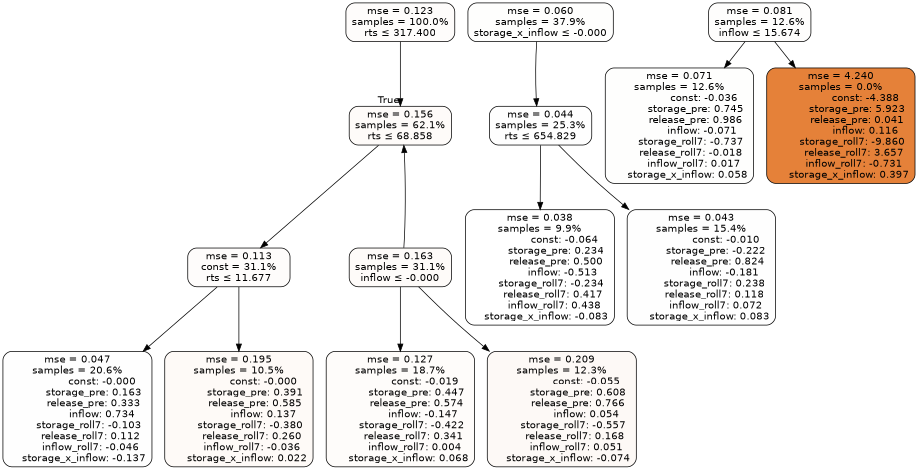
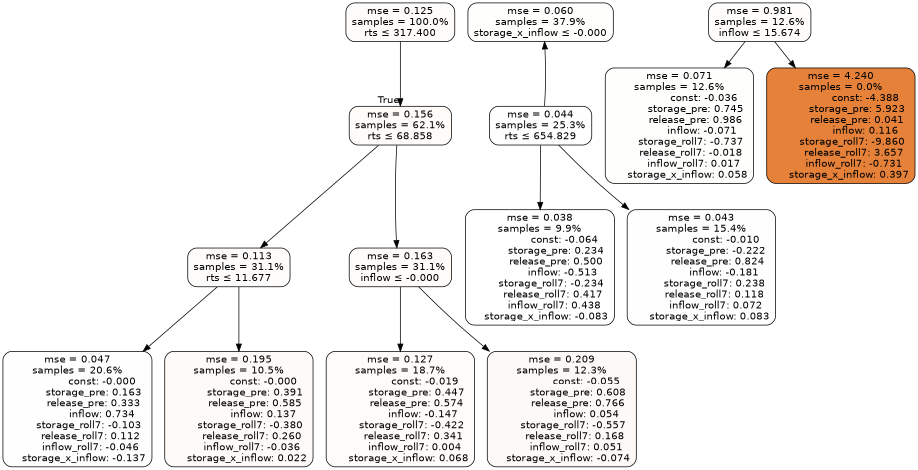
node "mse = 0.123 samples = 100.0% rts ≤ 317.400": label "mse = 0.123 samples = 100.0% rts ≤ 317.400" -> "mse = 0.125 samples = 100.0% rts ≤ 317.400"
node "mse = 0.081 samples = 12.6% inflow ≤ 15.674": label "mse = 0.081 samples = 12.6% inflow ≤ 15.674" -> "mse = 0.981 samples = 12.6% inflow ≤ 15.674"
edge "mse = 0.060 samples = 37.9% storage_x_inflow ≤ -0.000" -> "mse = 0.044 samples = 25.3% rts ≤ 654.829": reversed
edge "mse = 0.163 samples = 31.1% inflow ≤ -0.000" -> "mse = 0.156 samples = 62.1% rts ≤ 68.858": reversed
node "mse = 0.113 const = 31.1% rts ≤ 11.677": label "mse = 0.113 const = 31.1% rts ≤ 11.677" -> "mse = 0.113 samples = 31.1% rts ≤ 11.677"
